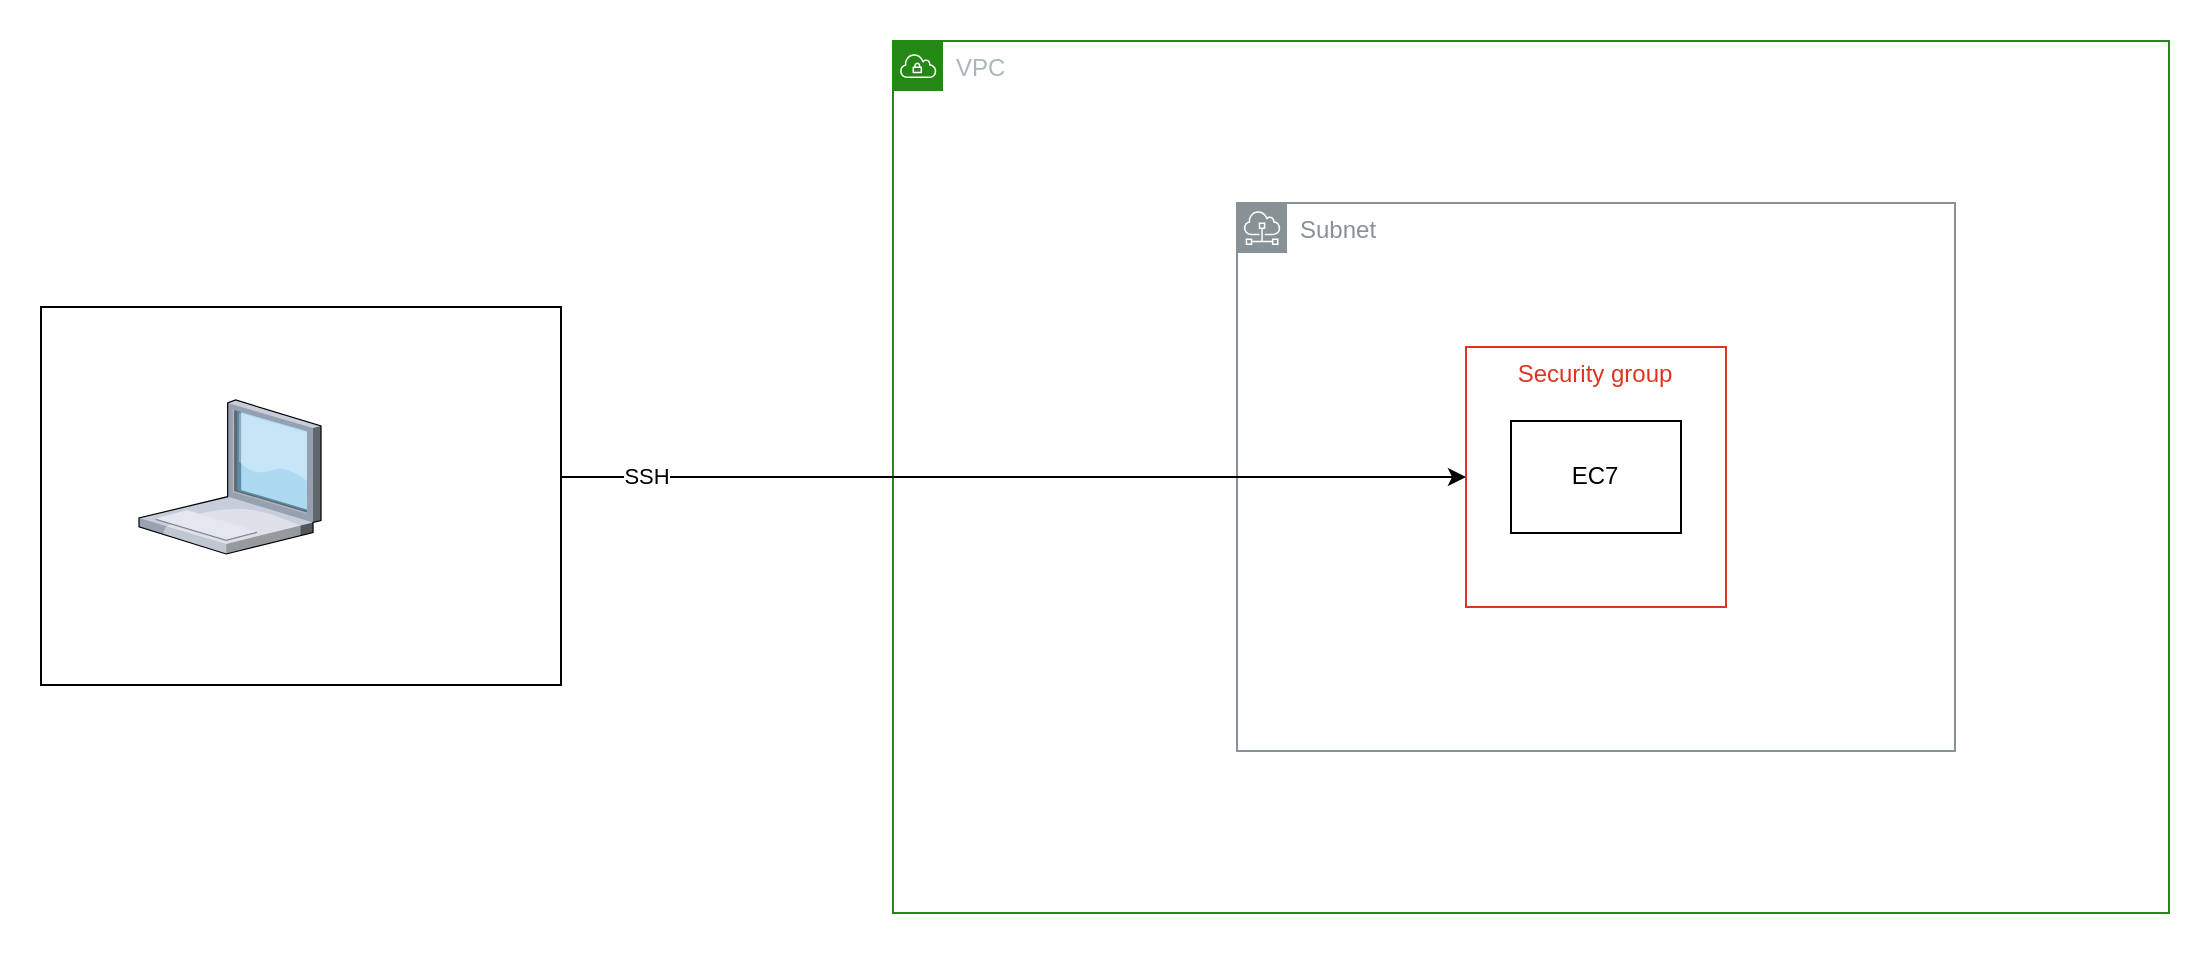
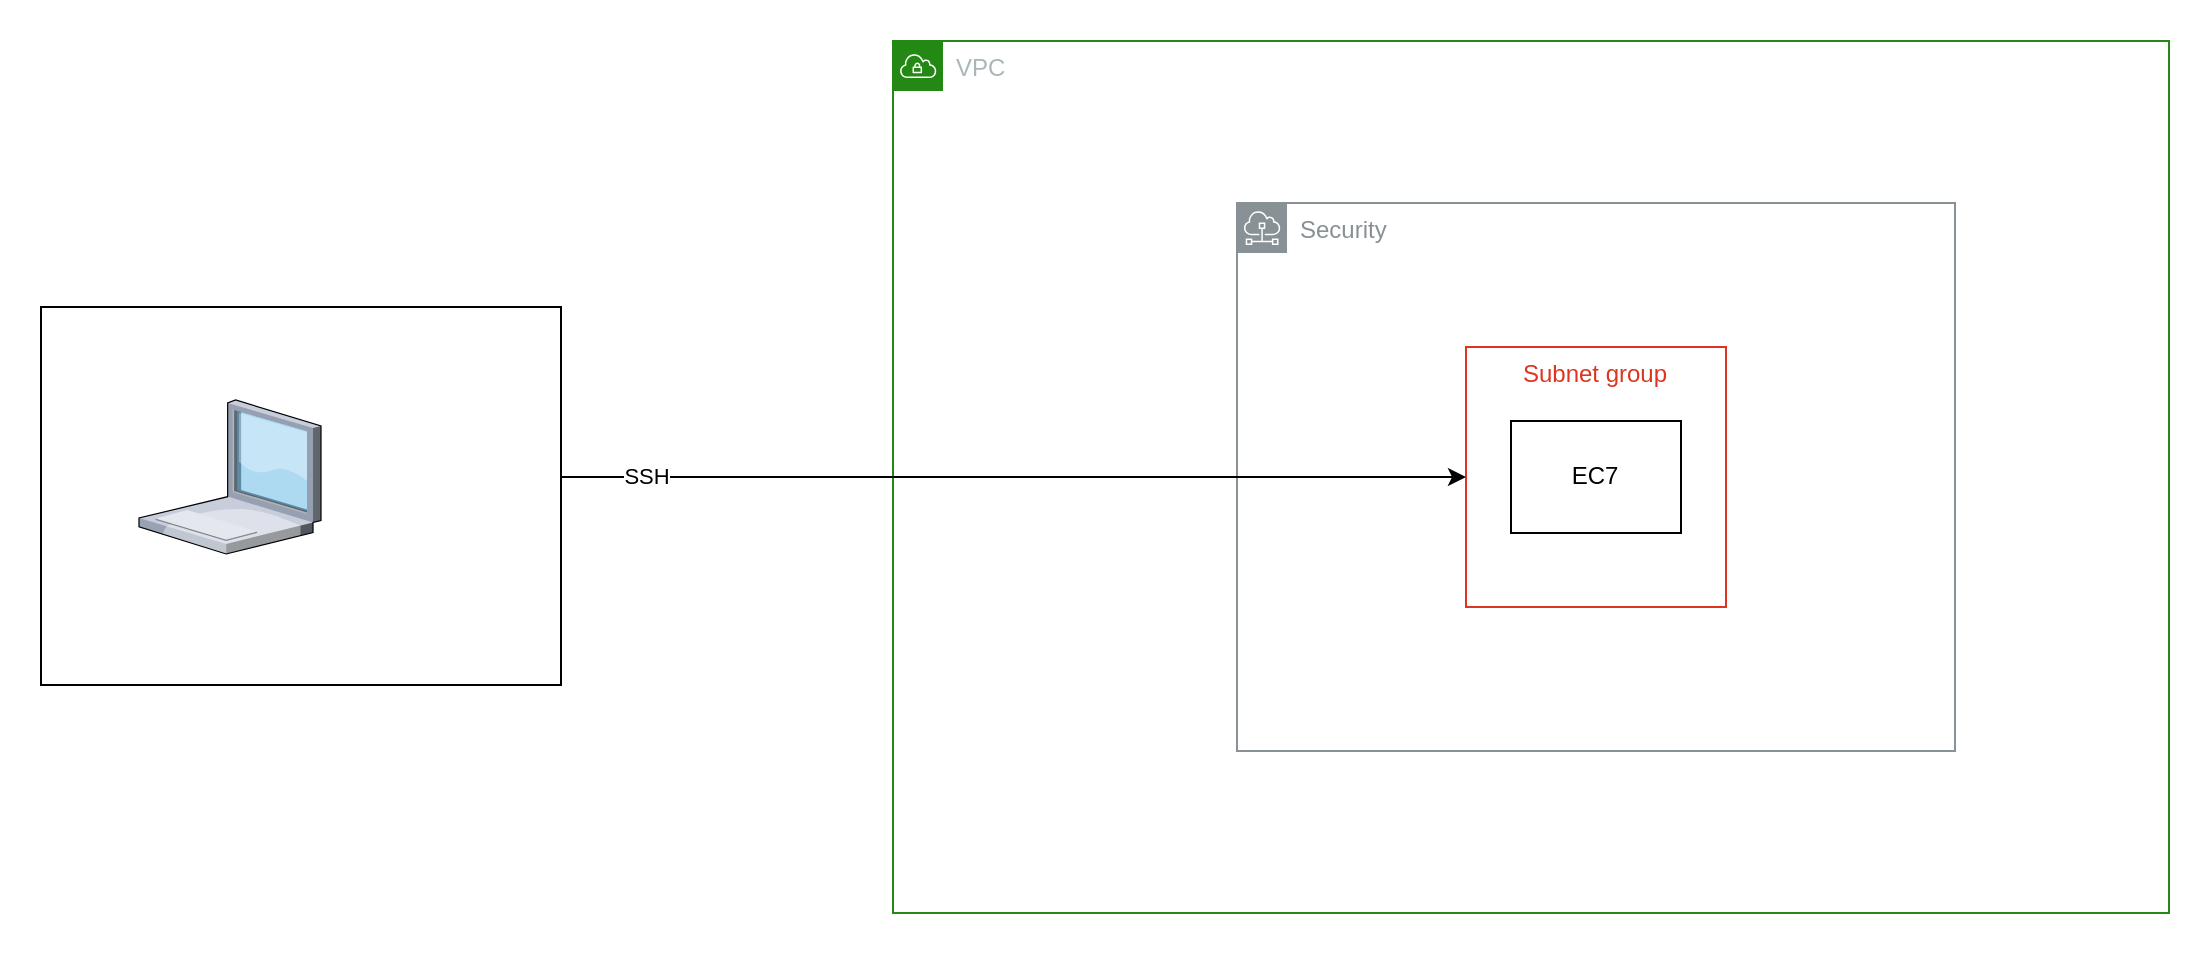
node "Subnet": label "Subnet" -> "Security"
node "Security group": label "Security group" -> "Subnet group"
